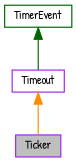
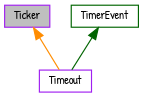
edge "Ticker" -> "Timeout": reversed
